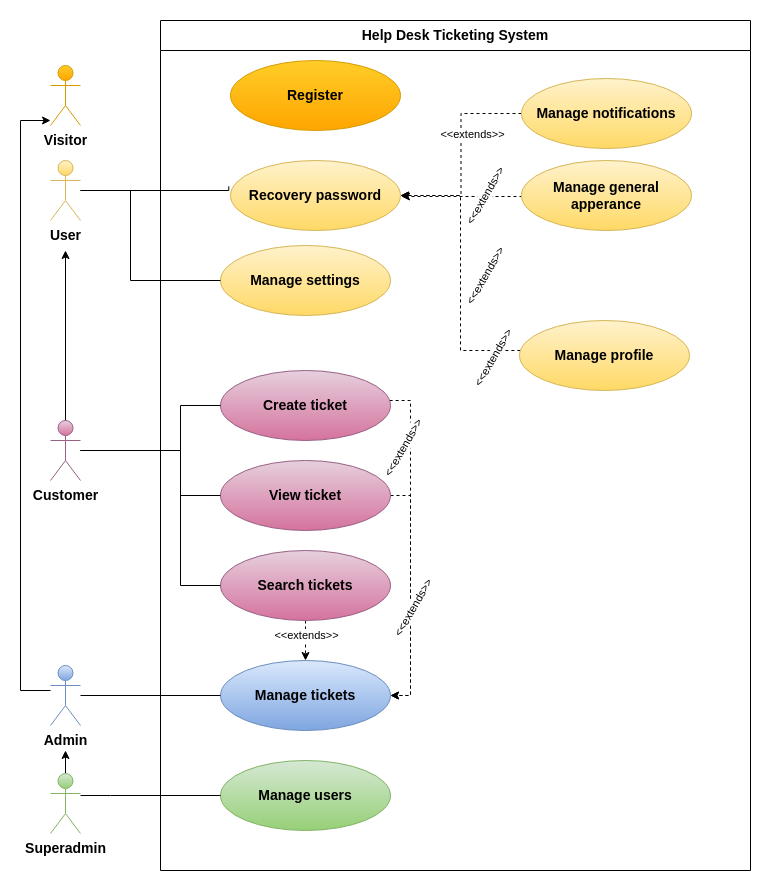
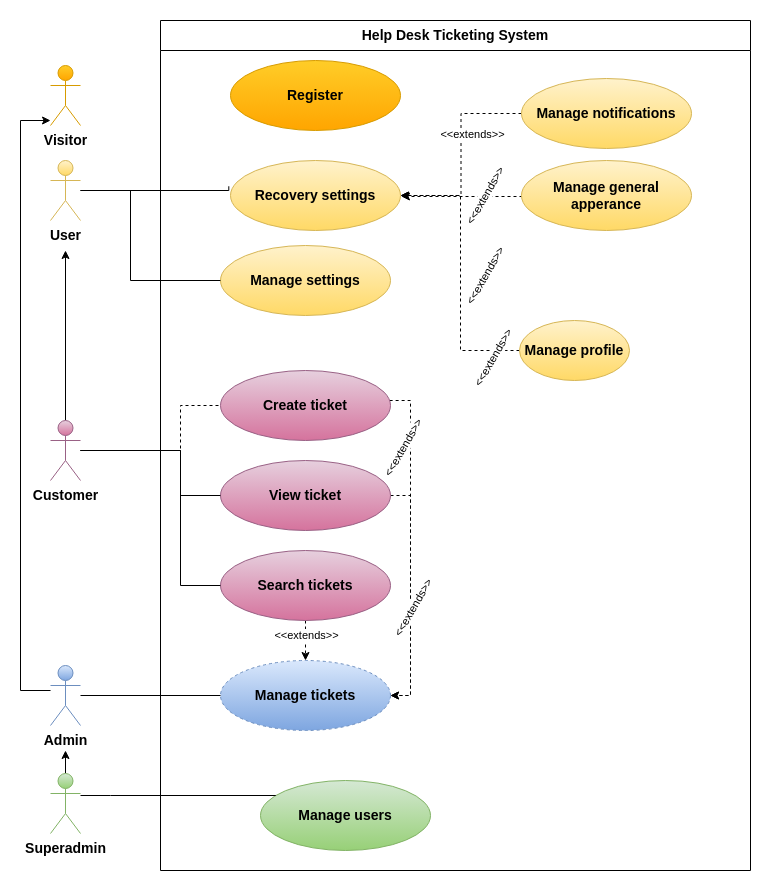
node "Recovery password": label "Recovery password" -> "Recovery settings"
node "Manage profile": size 170x70 -> 110x60
edge "Create ticket" -- "Customer": style solid -> dashed
node "Manage tickets": style solid -> dashed
node "Manage users": moved (306, 796) -> (346, 816)
